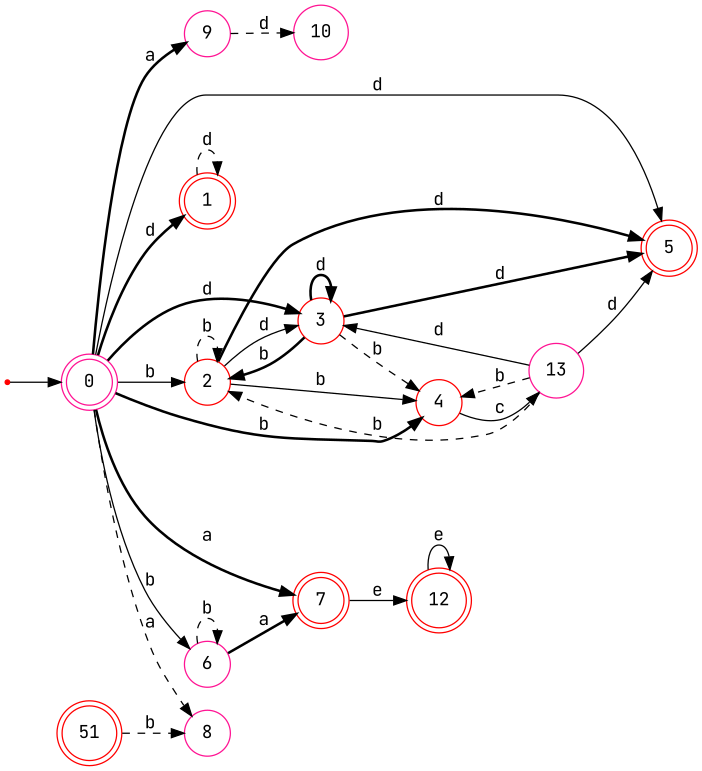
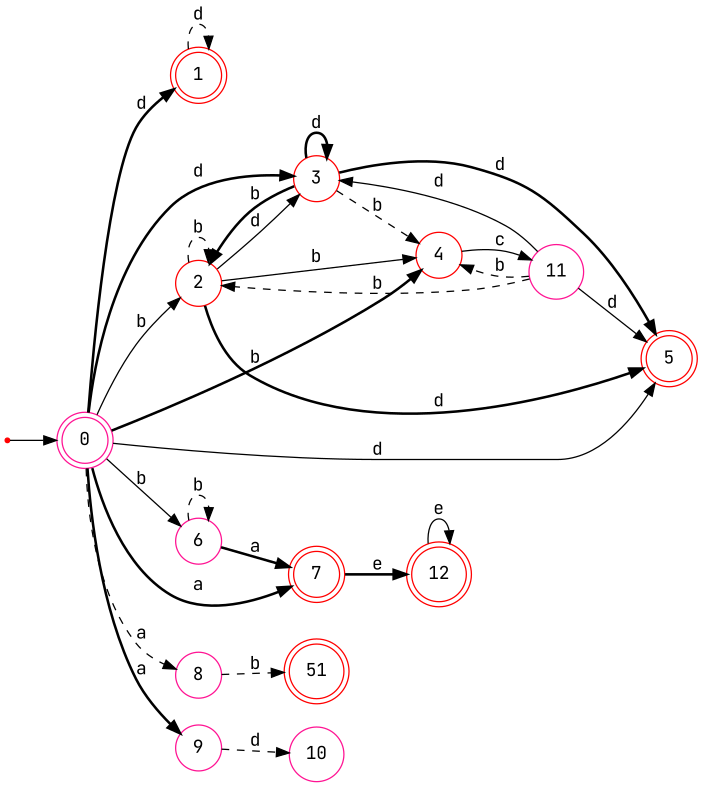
node "13": label "13" -> "11"
edge "7" -> "12": style solid -> bold
edge "51" -> "8": reversed
